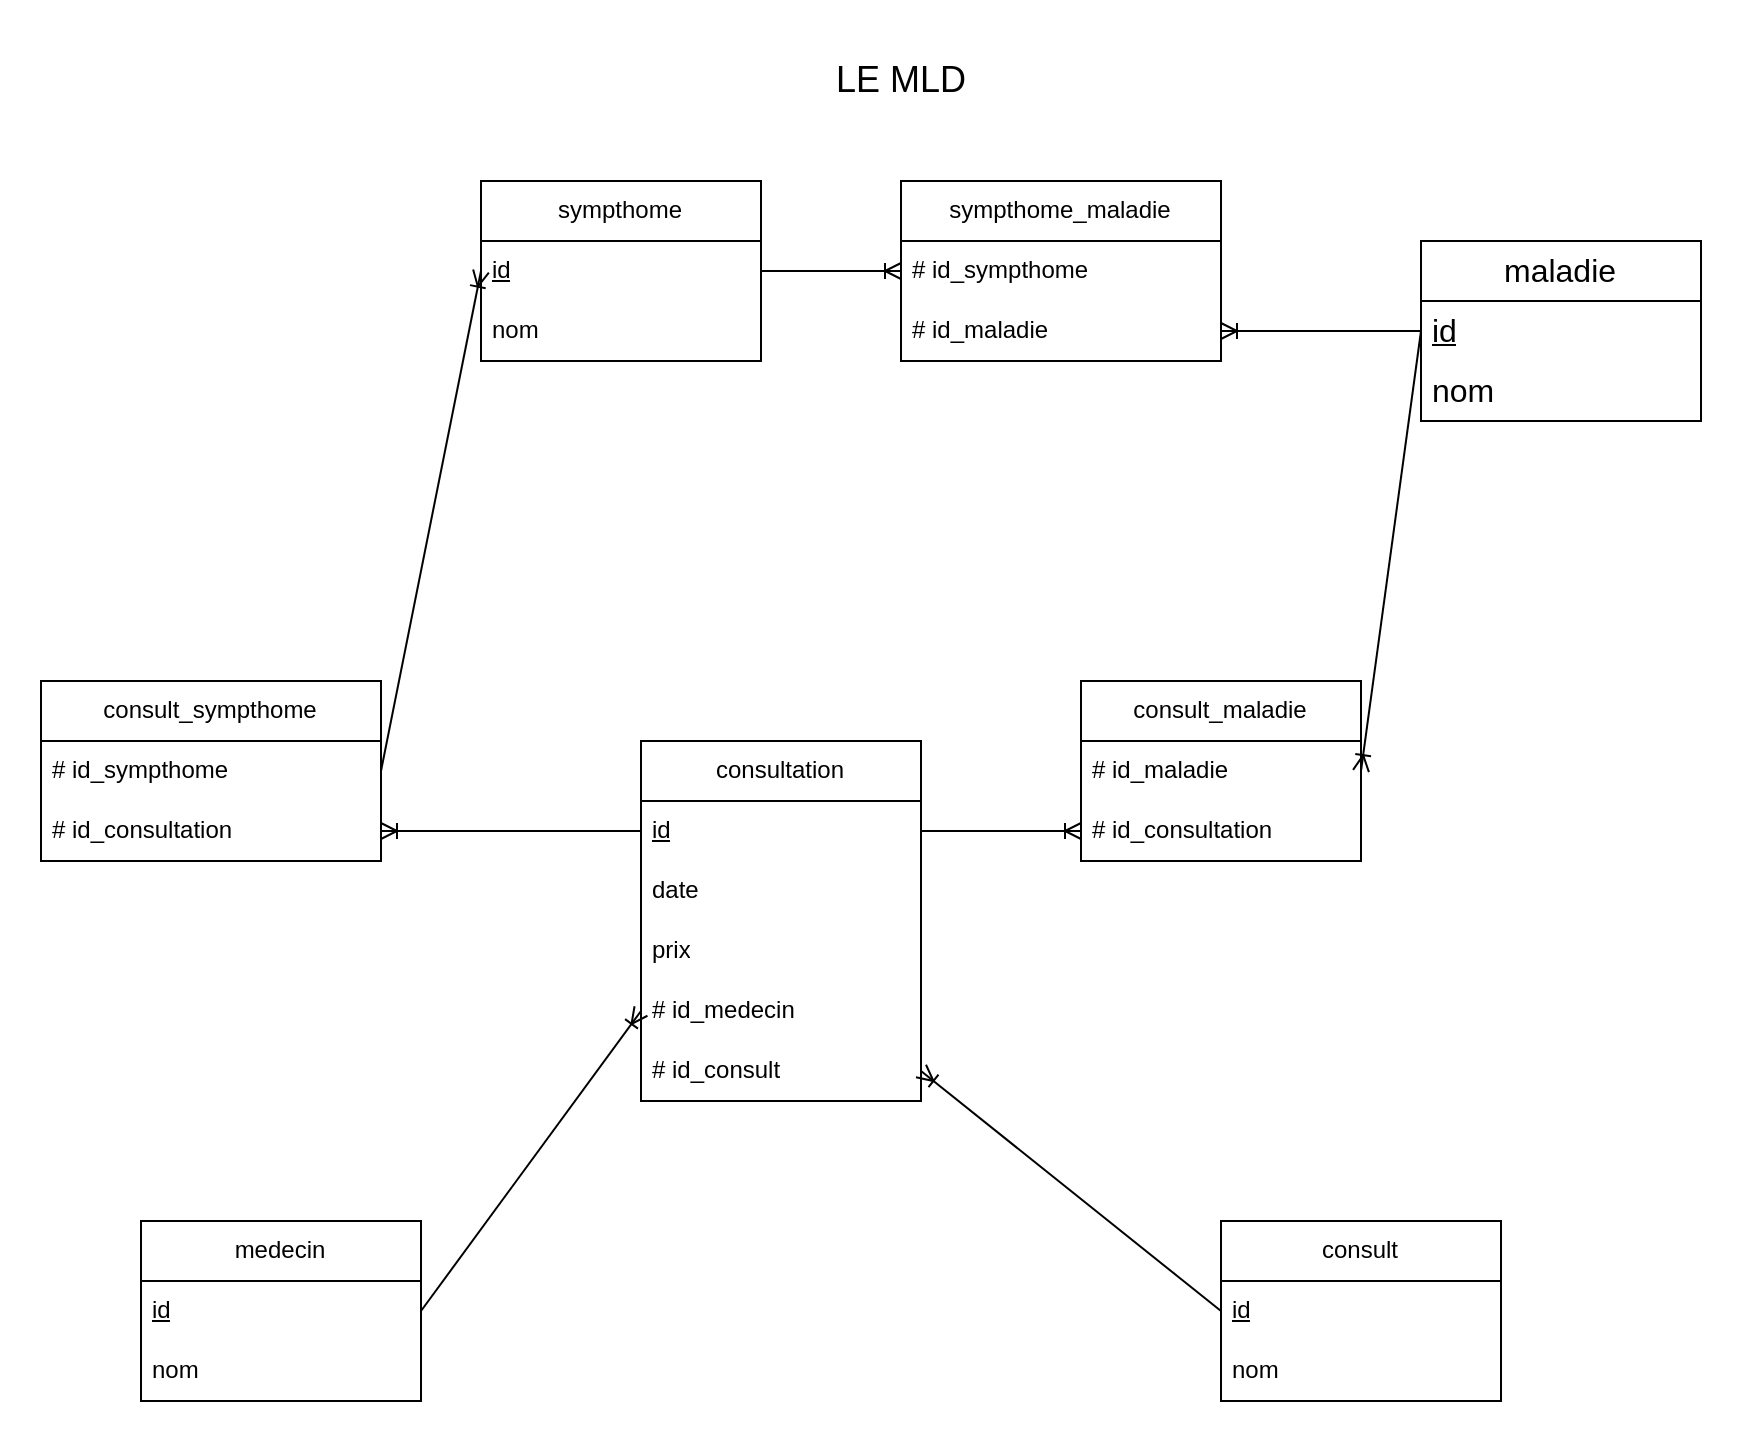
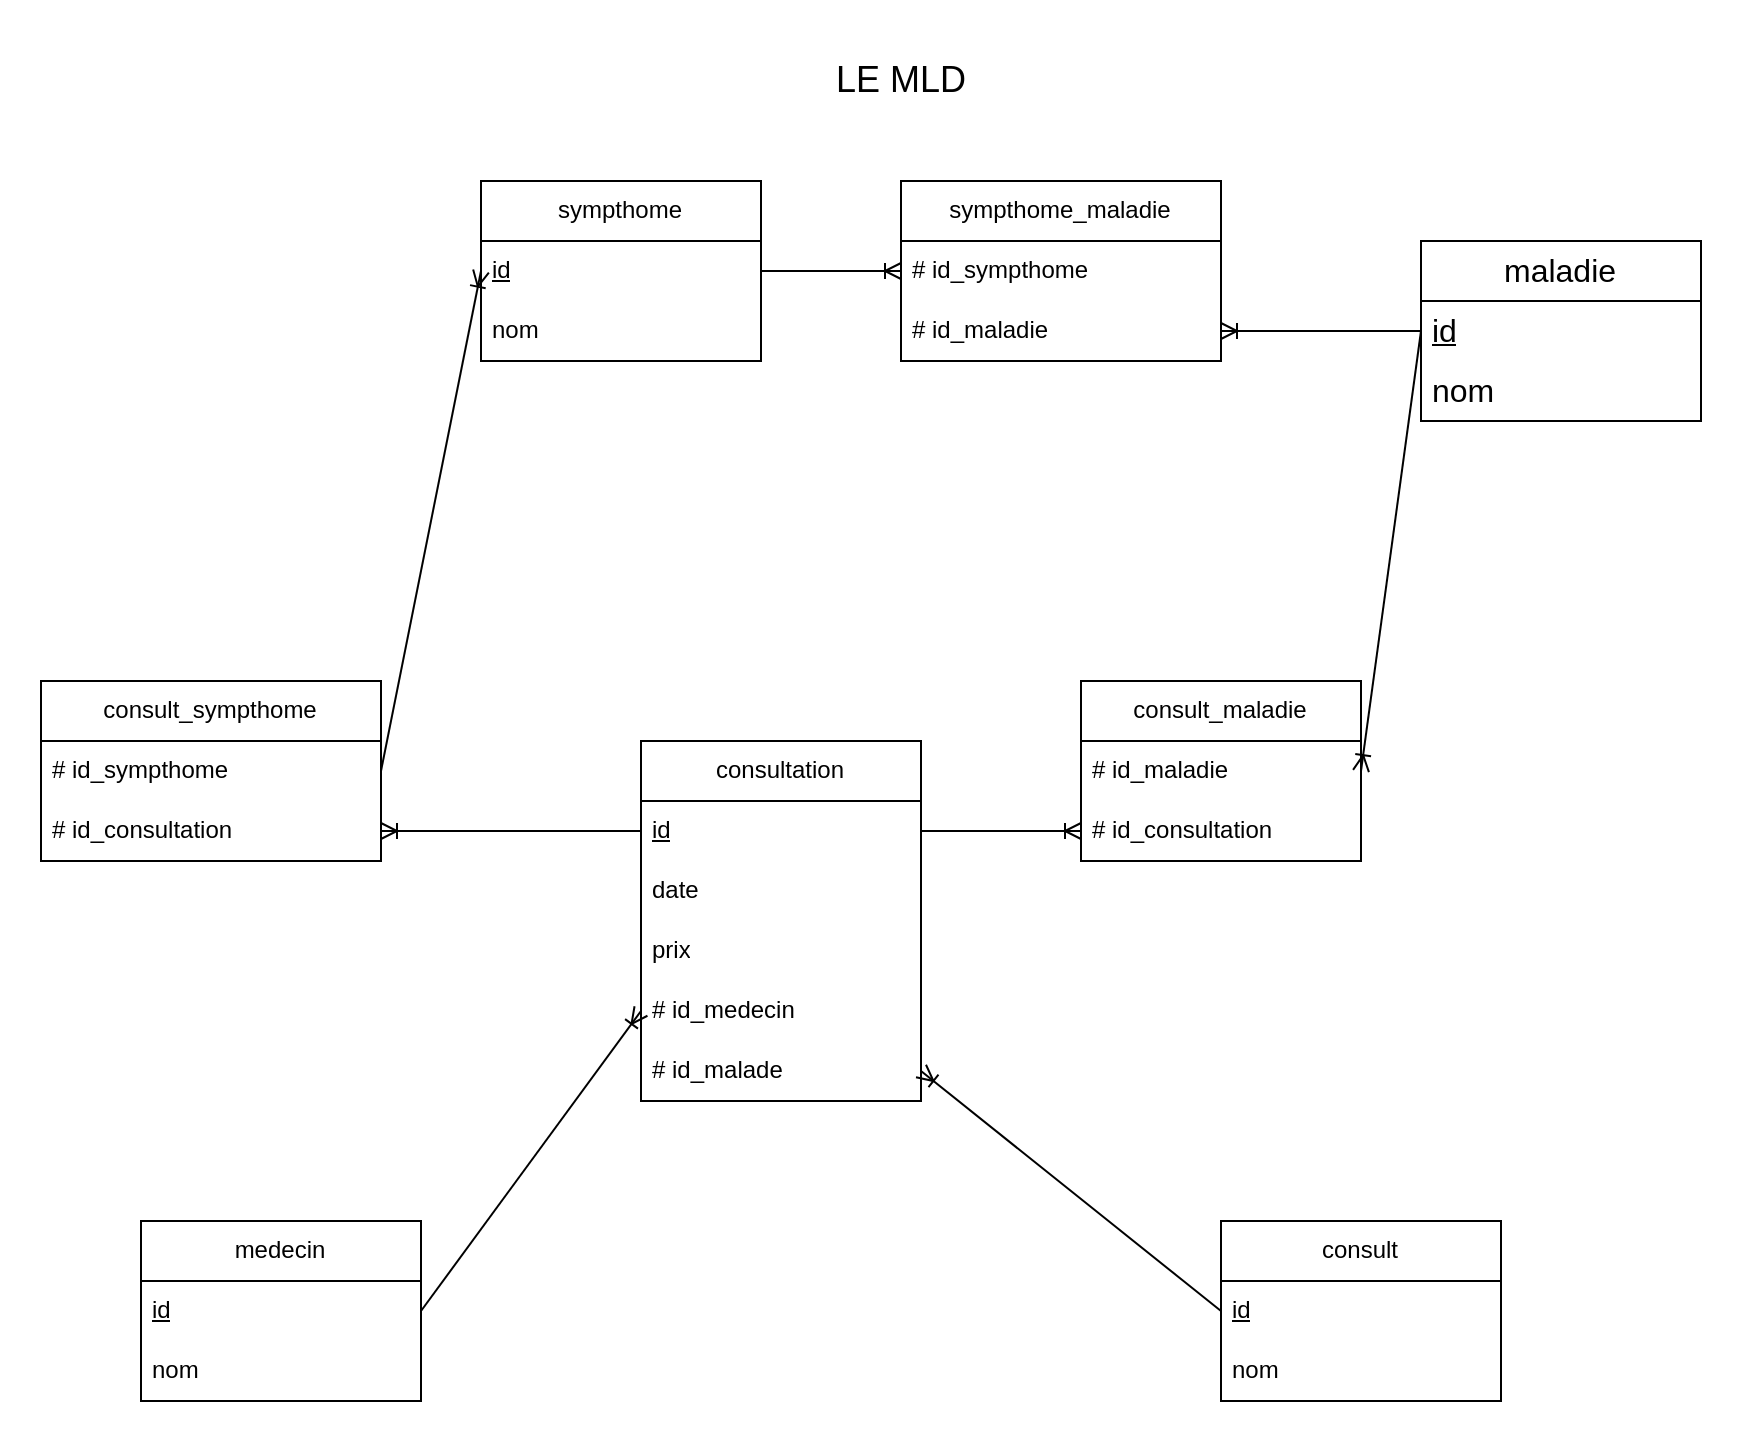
node "# id_consult": label "# id_consult" -> "# id_malade"
